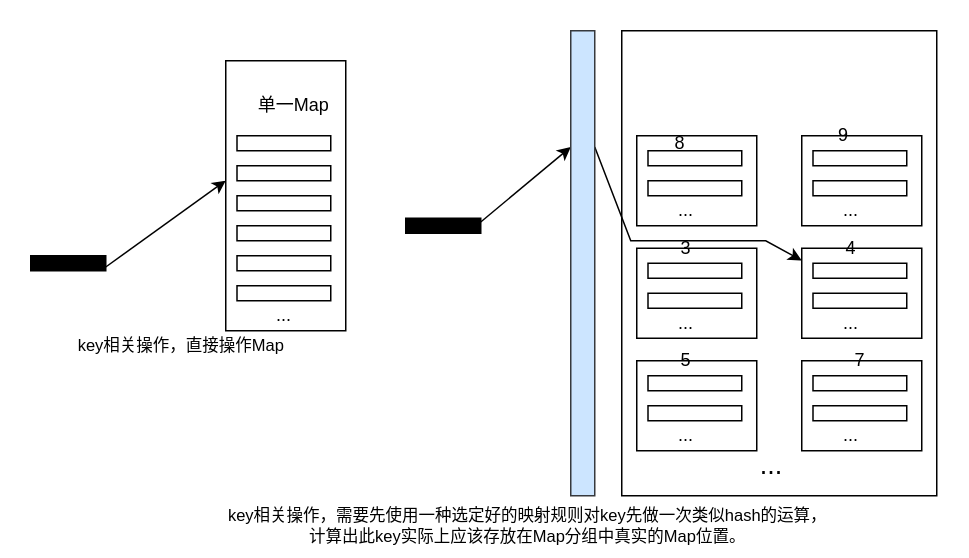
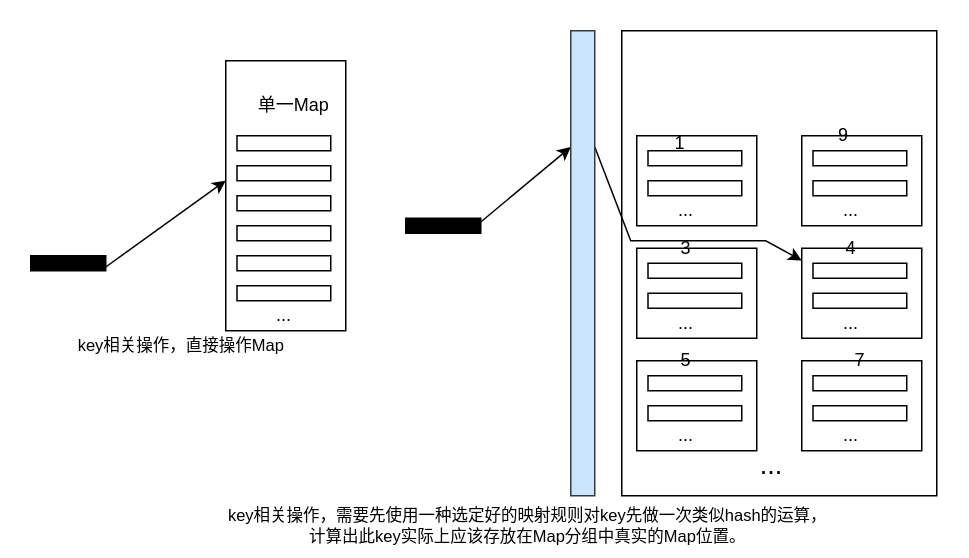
node "8": label "8" -> "1"
